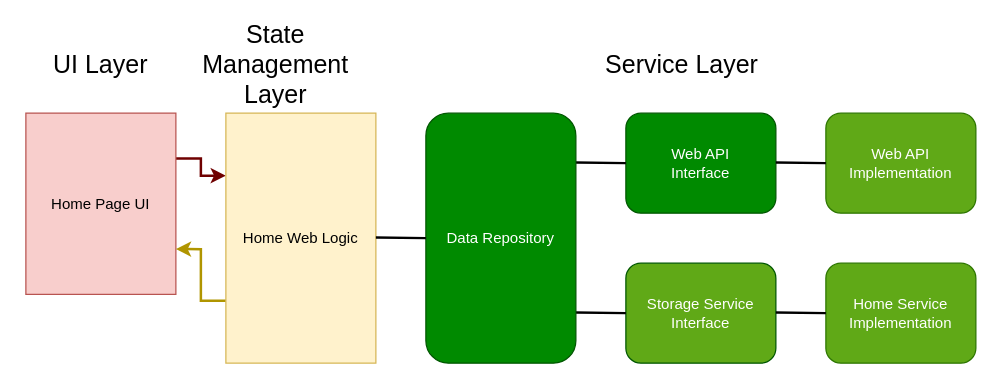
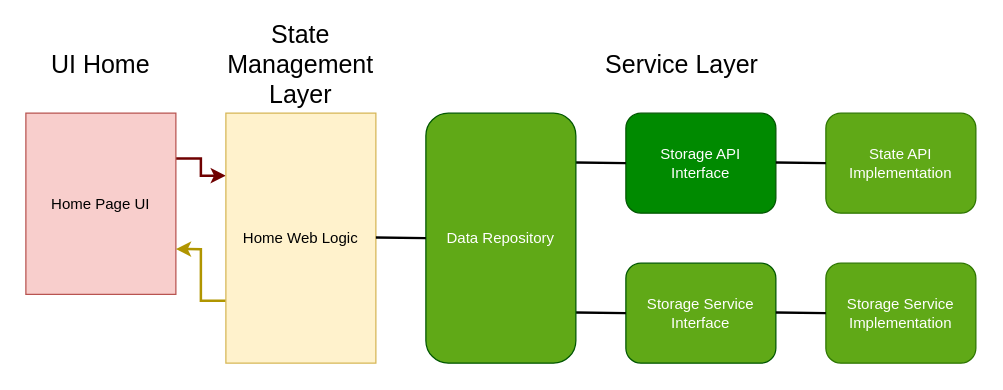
node "UI Layer": label "UI Layer" -> "UI Home"
node "State Management Layer": moved (276, 63) -> (301, 63)
node "Web API Interface": label "Web API Interface" -> "Storage API Interface"
node "Web API Implementation": label "Web API Implementation" -> "State API Implementation"
node "Data Repository": fillcolor #008a00 -> #60a917
node "Home Service Implementation": label "Home Service Implementation" -> "Storage Service Implementation"
